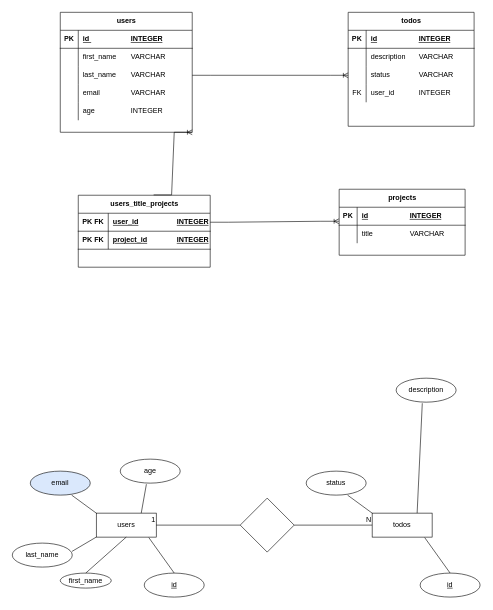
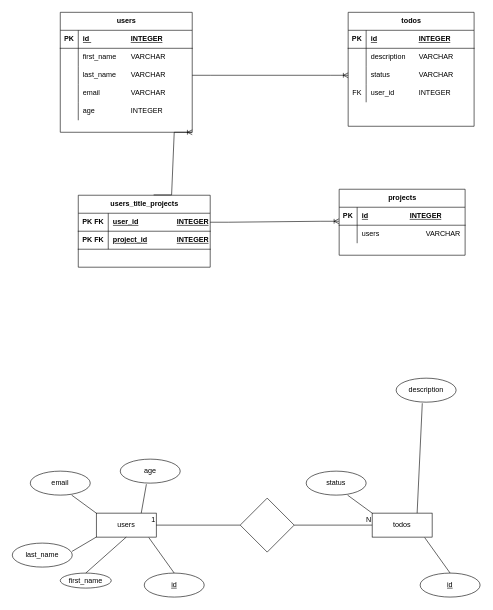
node "title VARCHAR": label "title VARCHAR" -> "users VARCHAR"
node "email": fillcolor #dae8fc -> #ffffff
